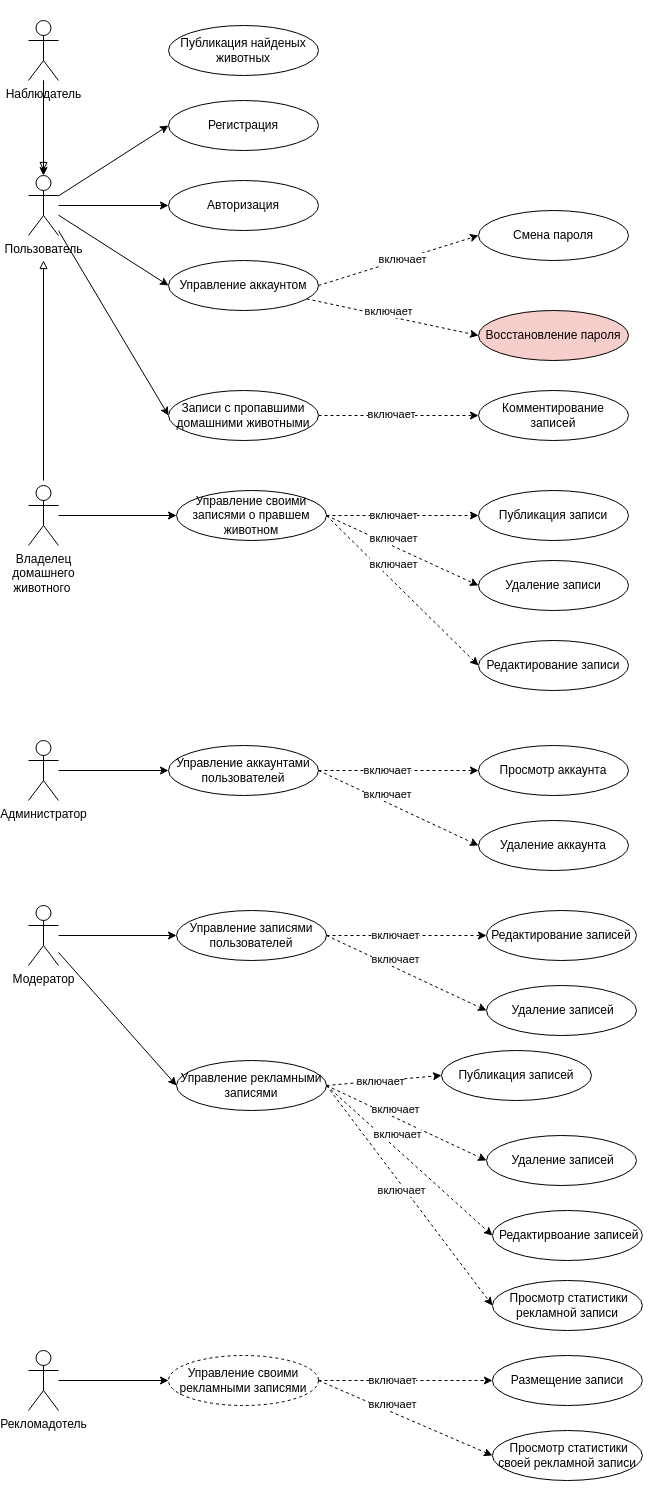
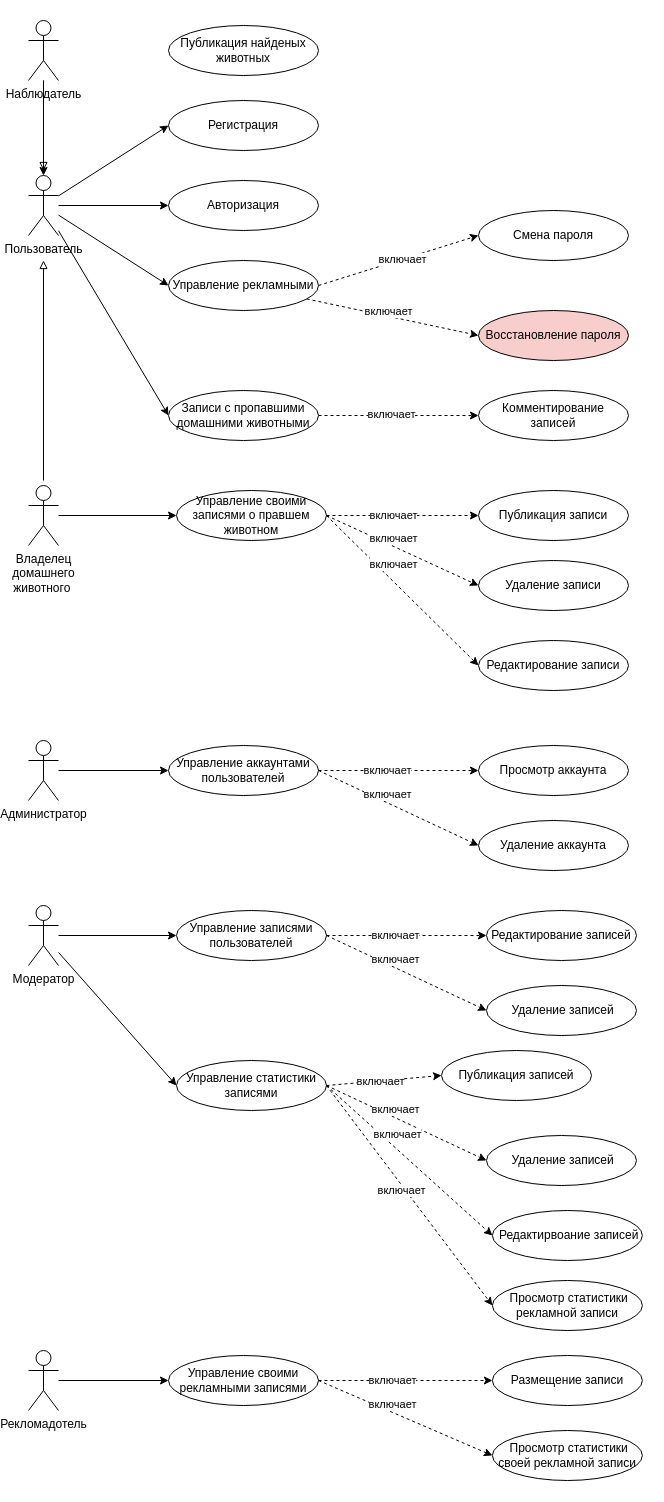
node "Управление аккаунтом": label "Управление аккаунтом" -> "Управление рекламными"
node "Управление рекламными записями": label "Управление рекламными записями" -> "Управление статистики записями"
node "Управление своими рекламными записями": style dashed -> solid
